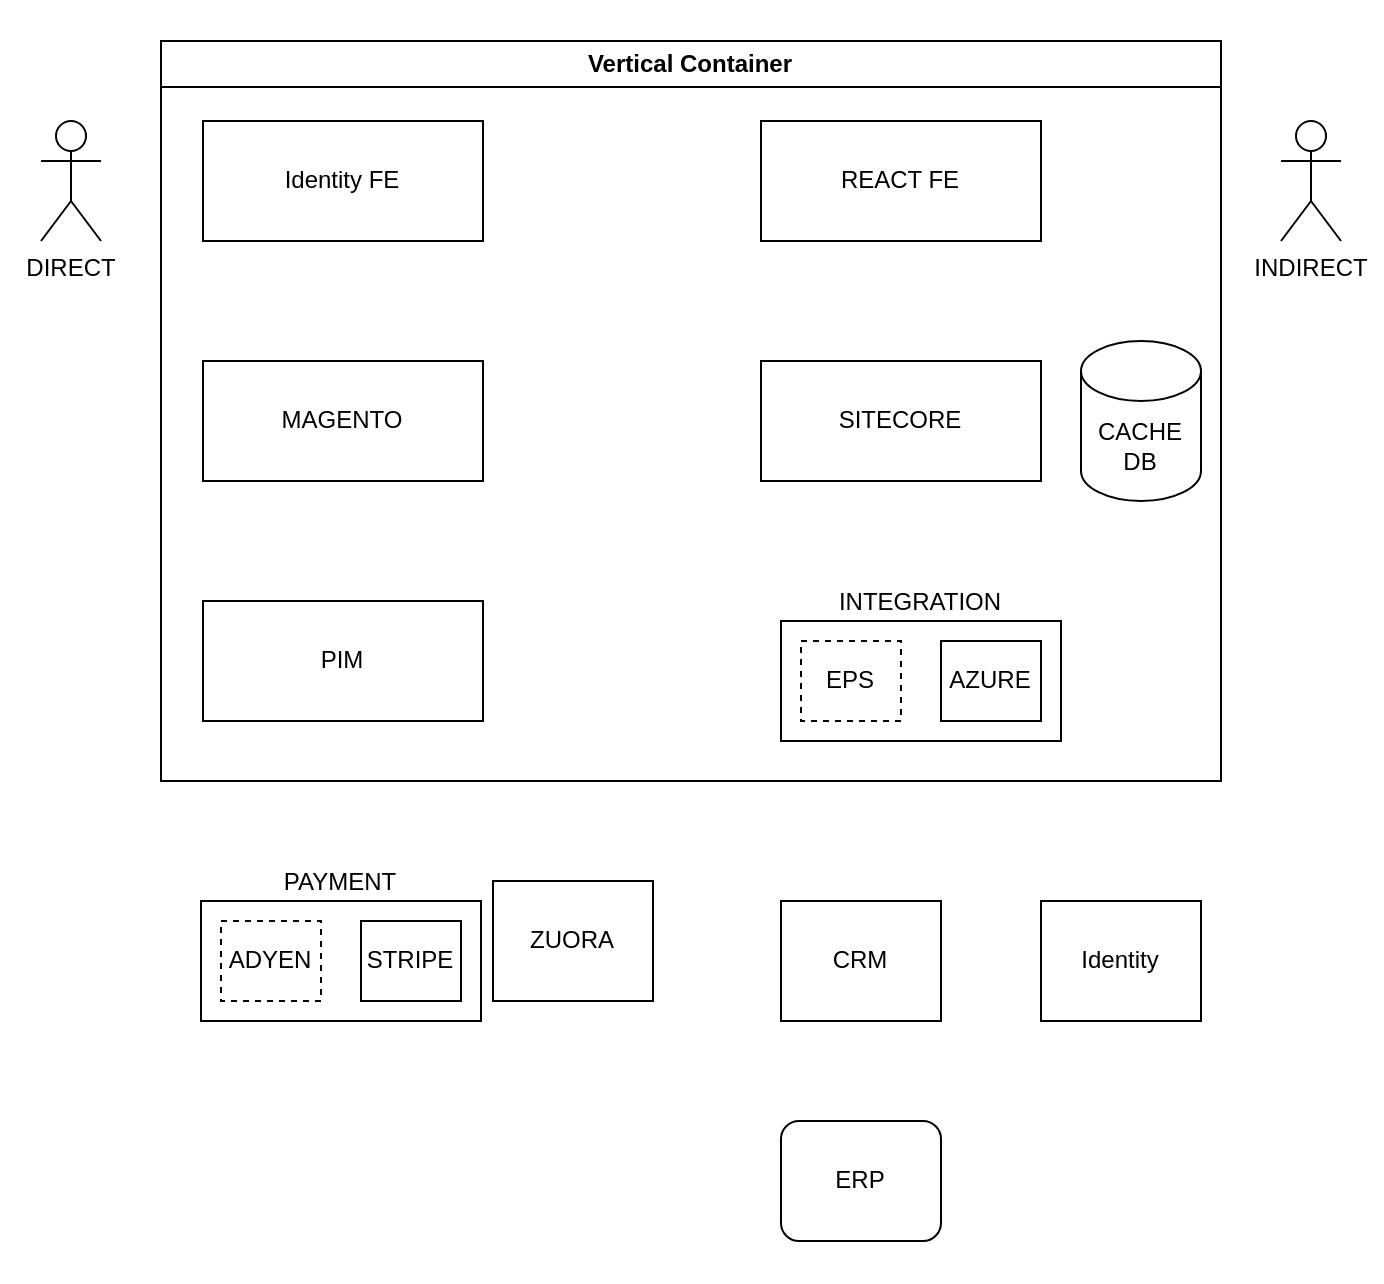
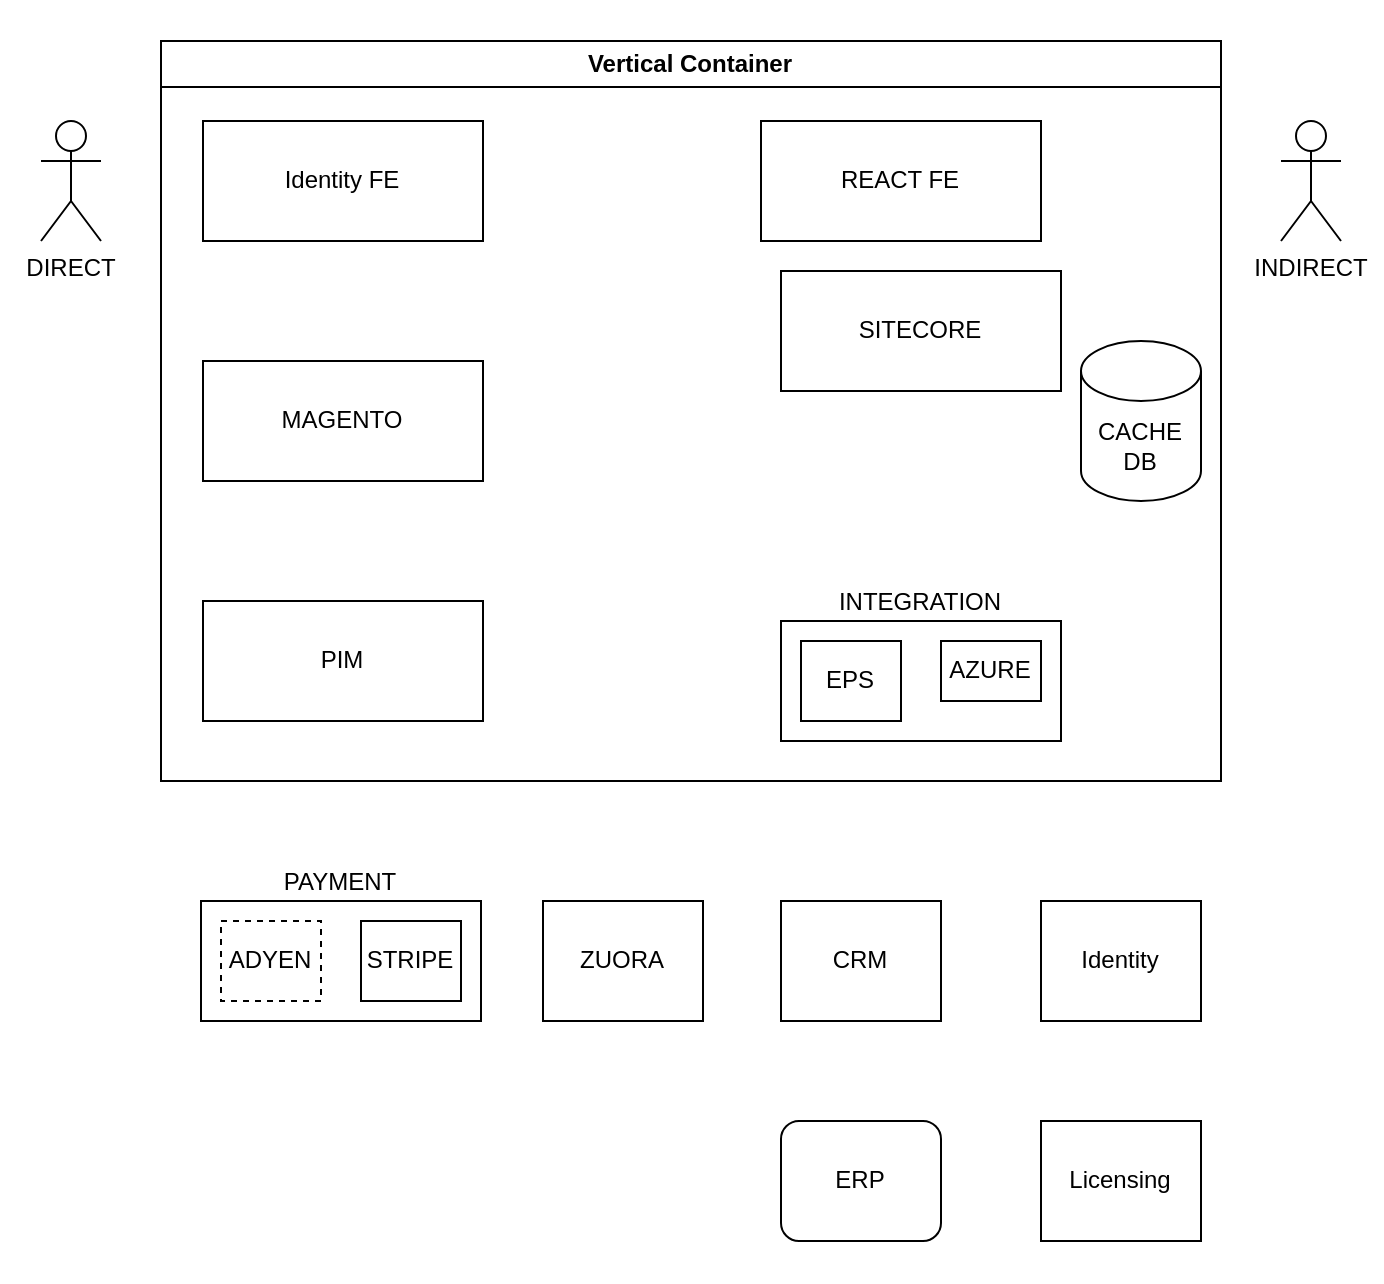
node "SITECORE": moved (901, 421) -> (921, 331)
node "EPS": style dashed -> solid
node "AZURE": size 100x80 -> 100x60
node "ZUORA": moved (573, 941) -> (623, 961)
node "Licensing": added
